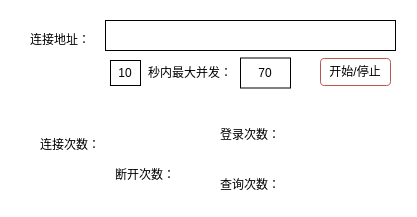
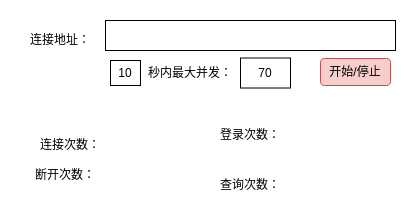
node "开始/停止": fillcolor #ffffff -> #f8cecc
node "断开次数：": moved (146, 176) -> (66, 176)
